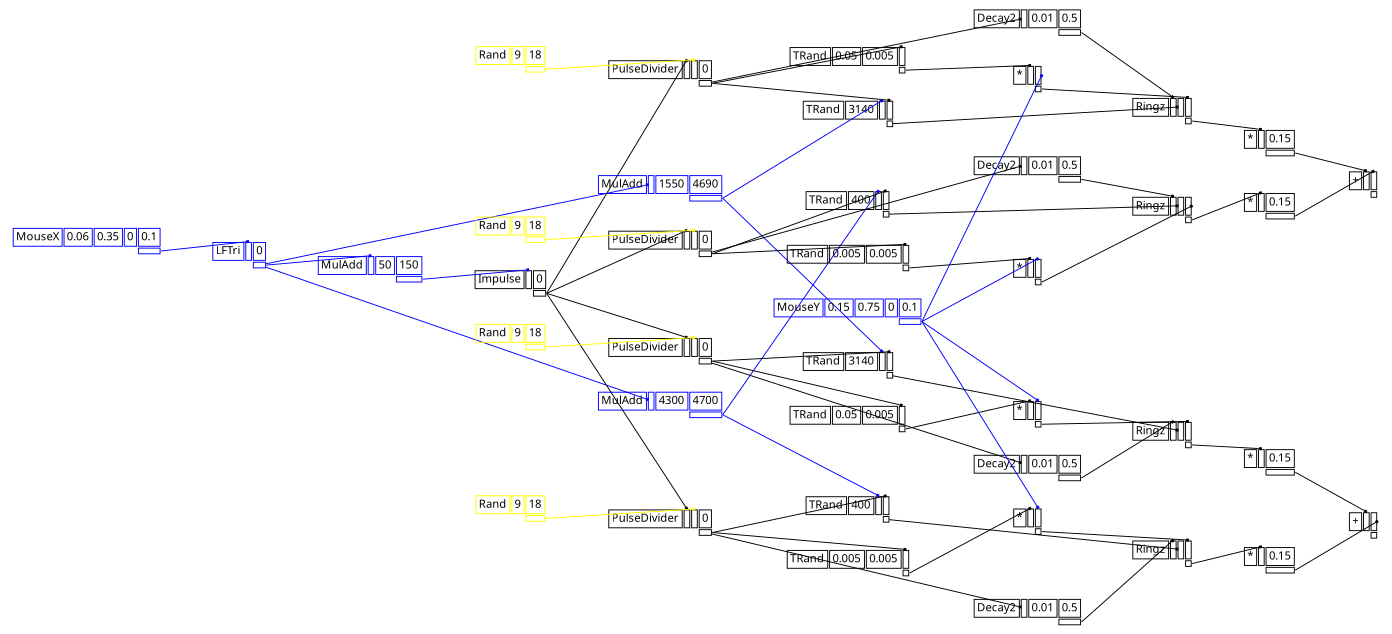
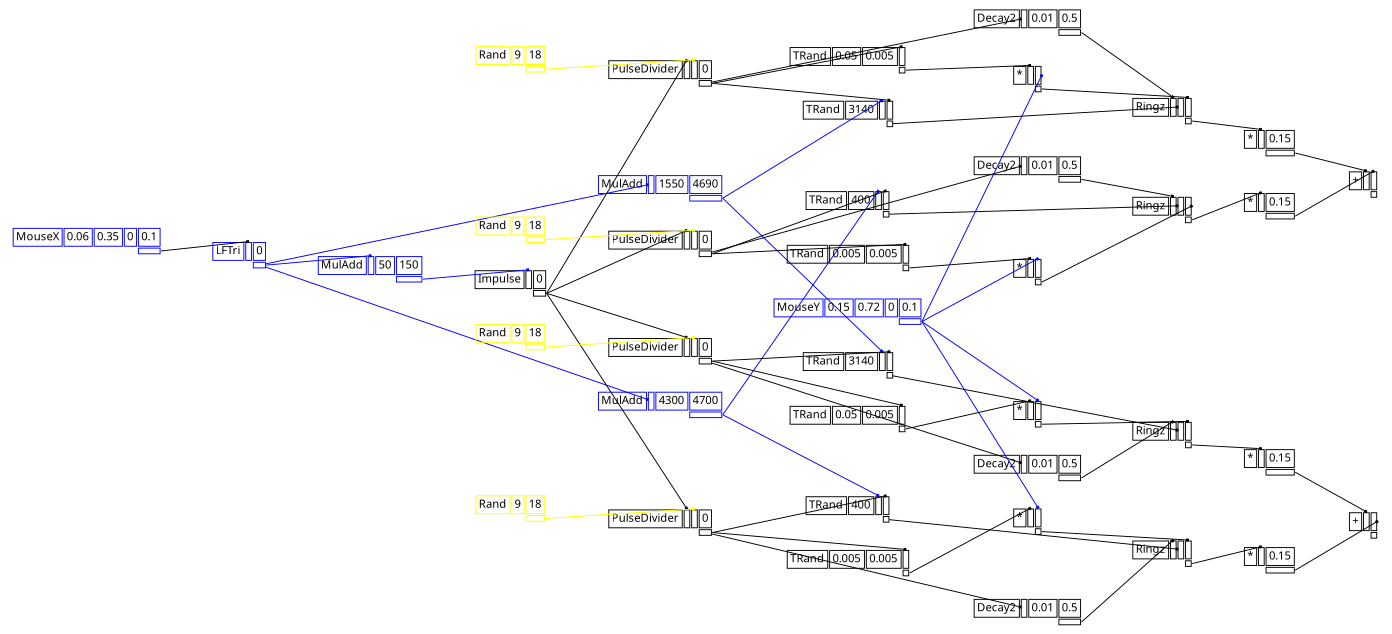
edge "MouseX" -> "LFTri": color blue -> black
node "MouseY": text "0.75" -> "0.72"
